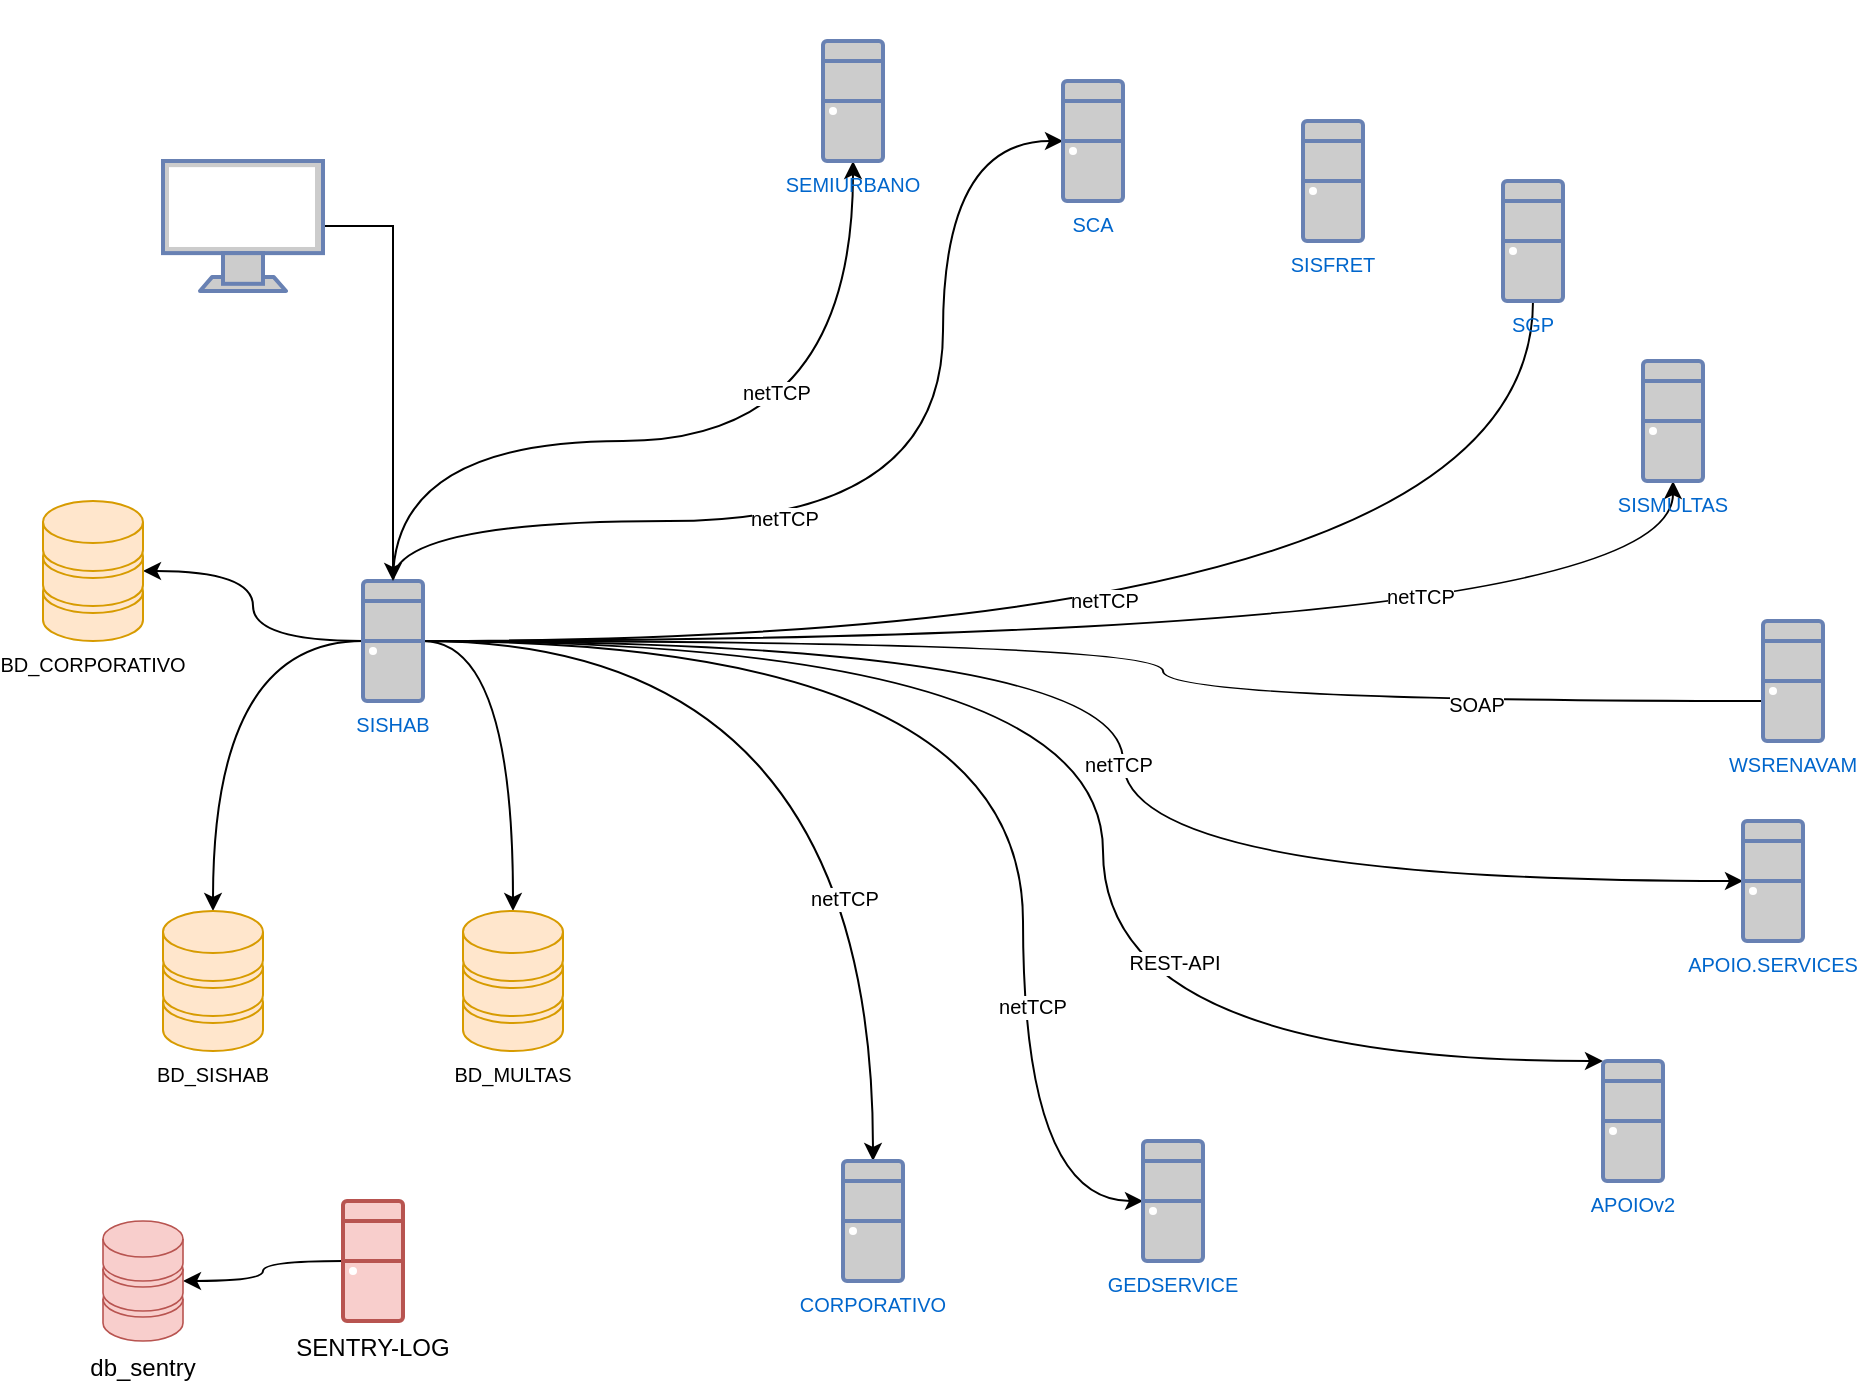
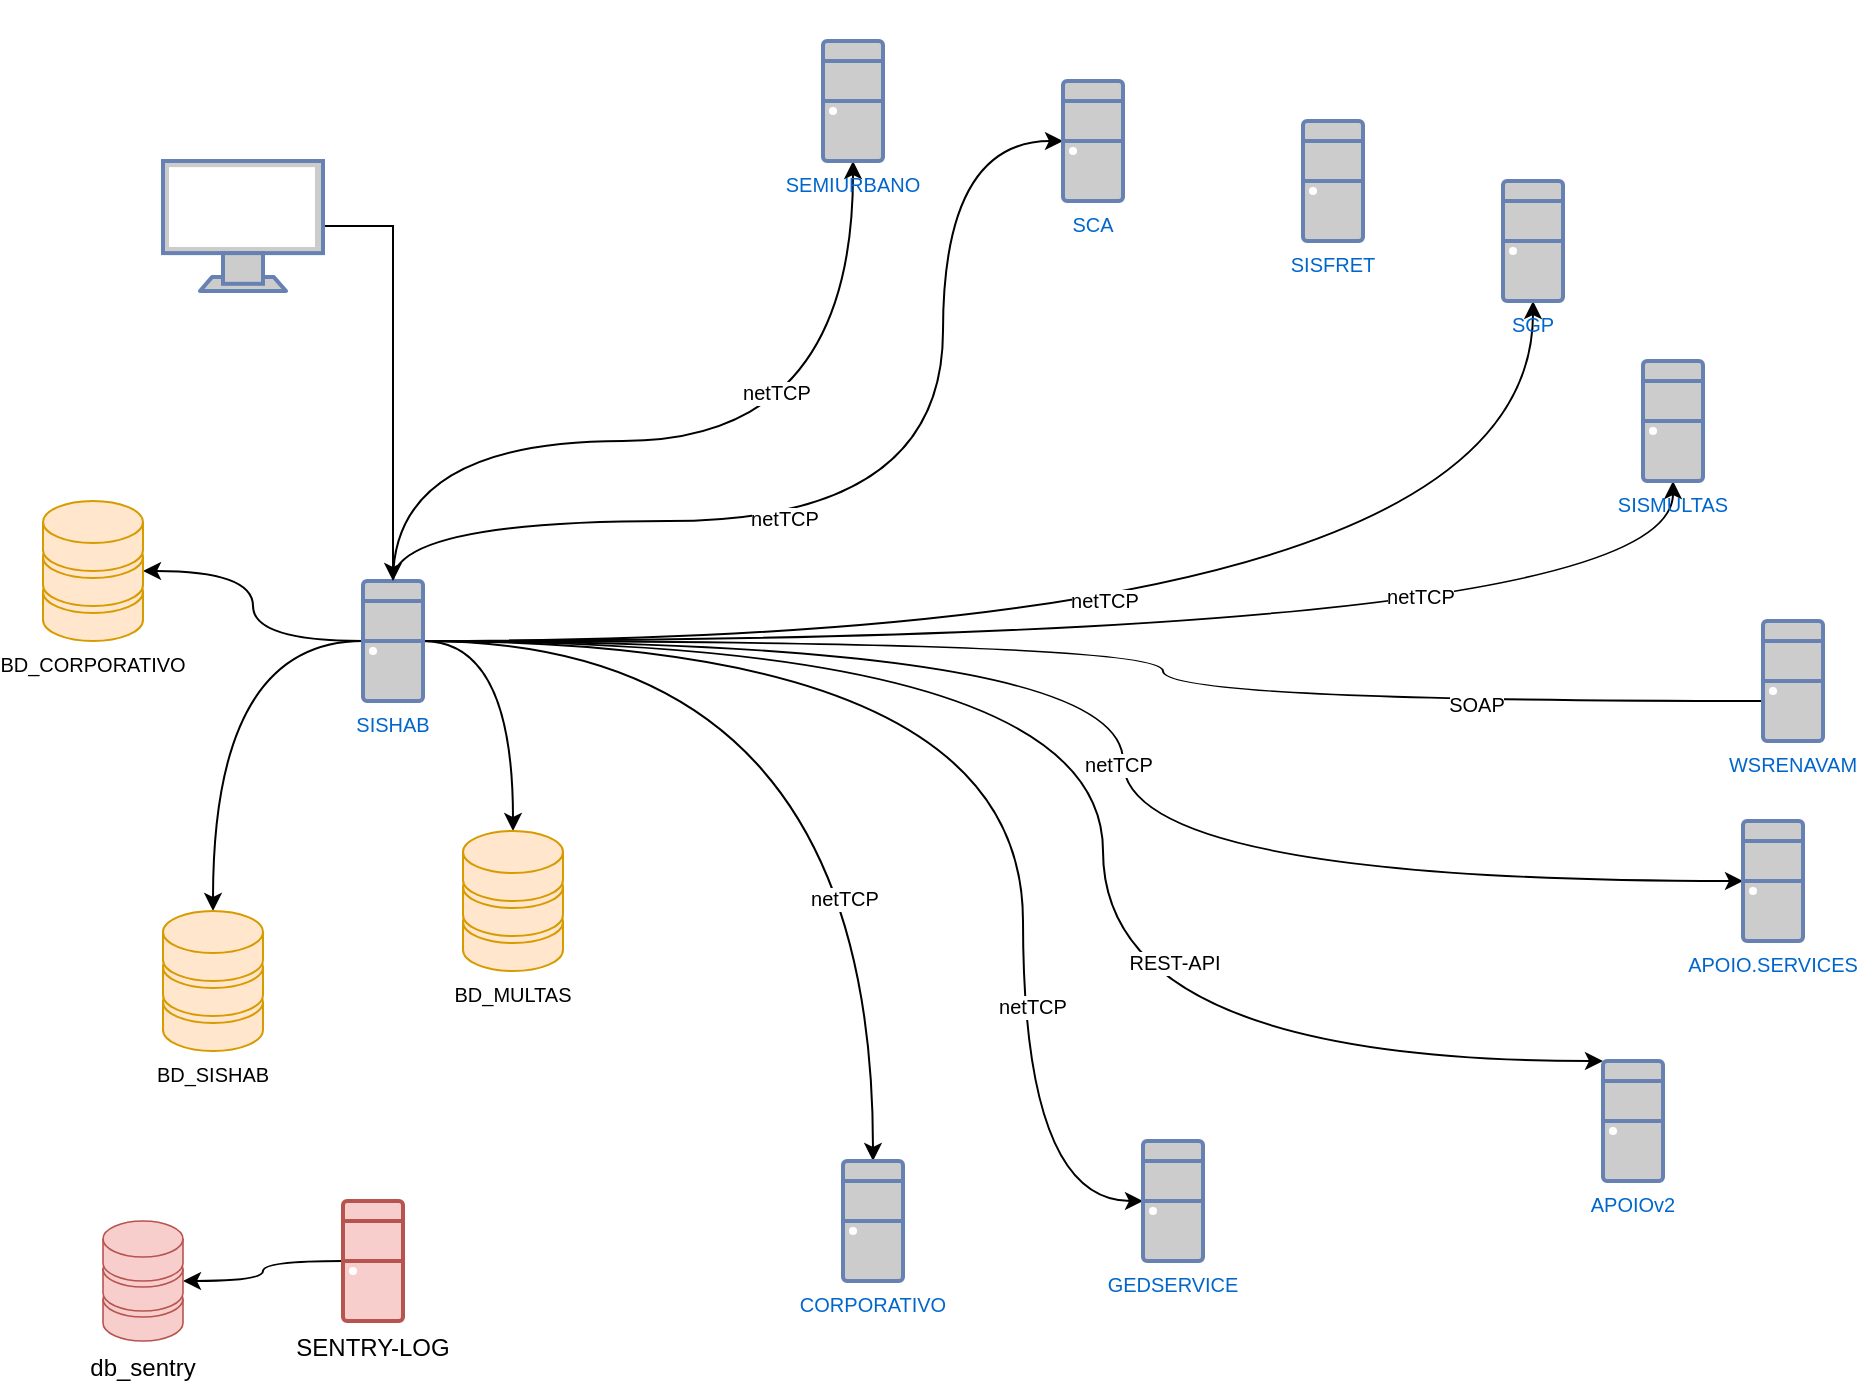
edge "SGP" -- "SISHAB": arrowhead none -> classic
node "BD_MULTAS": moved (513, 981) -> (513, 901)
